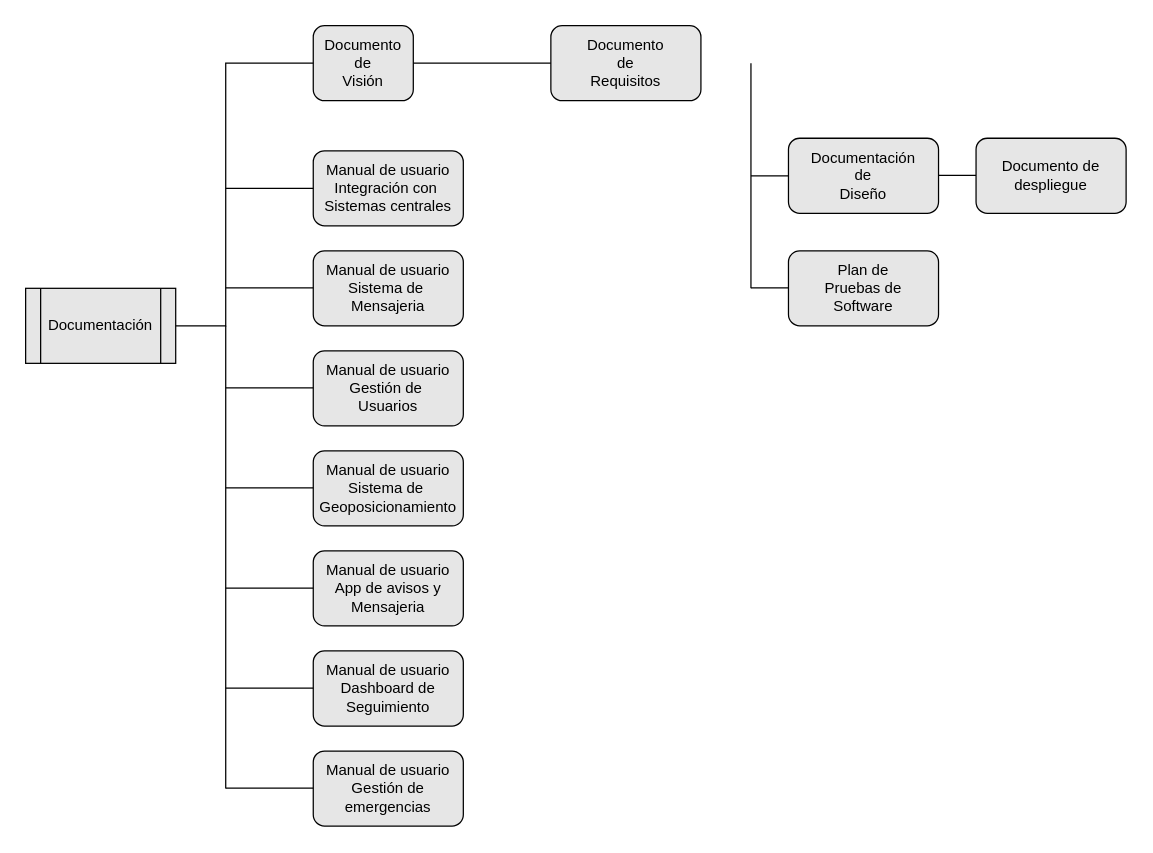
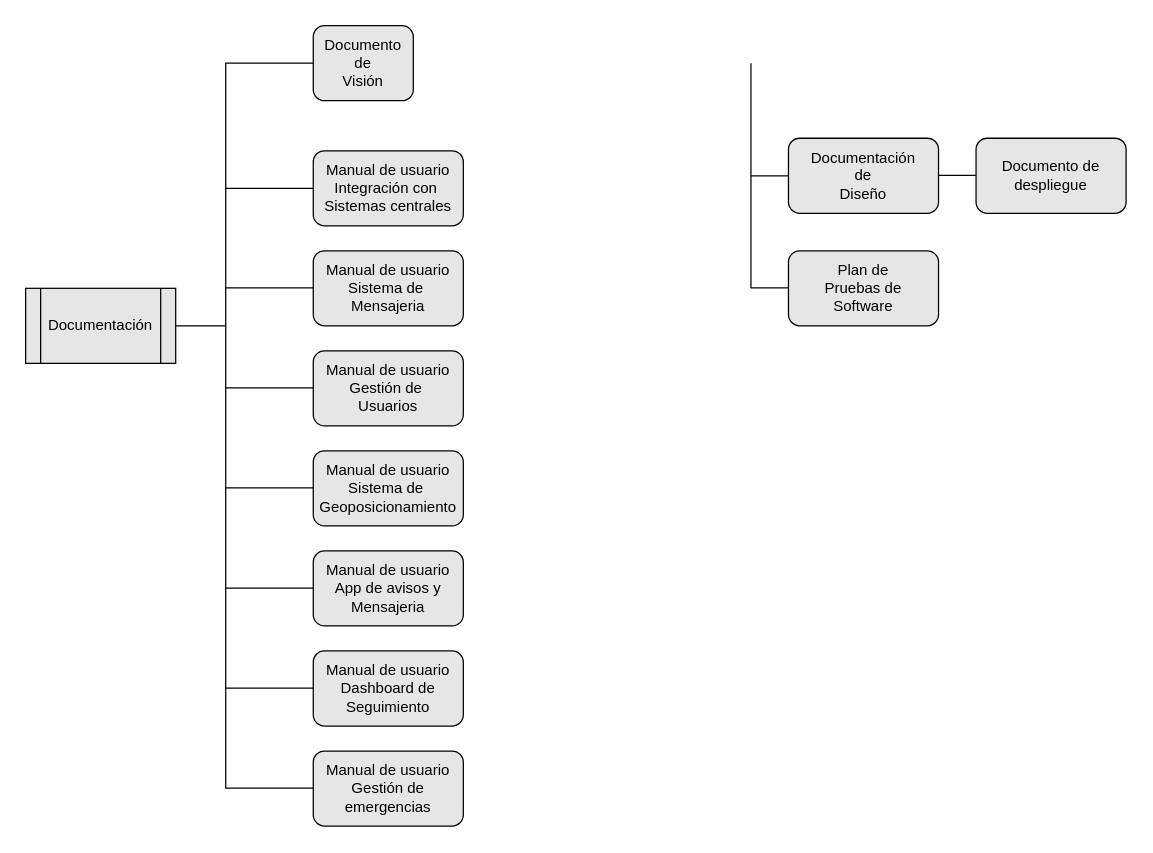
edge "Documento de Visión" -- "Documento de Requisitos": removed
node "Documento de Requisitos": removed
